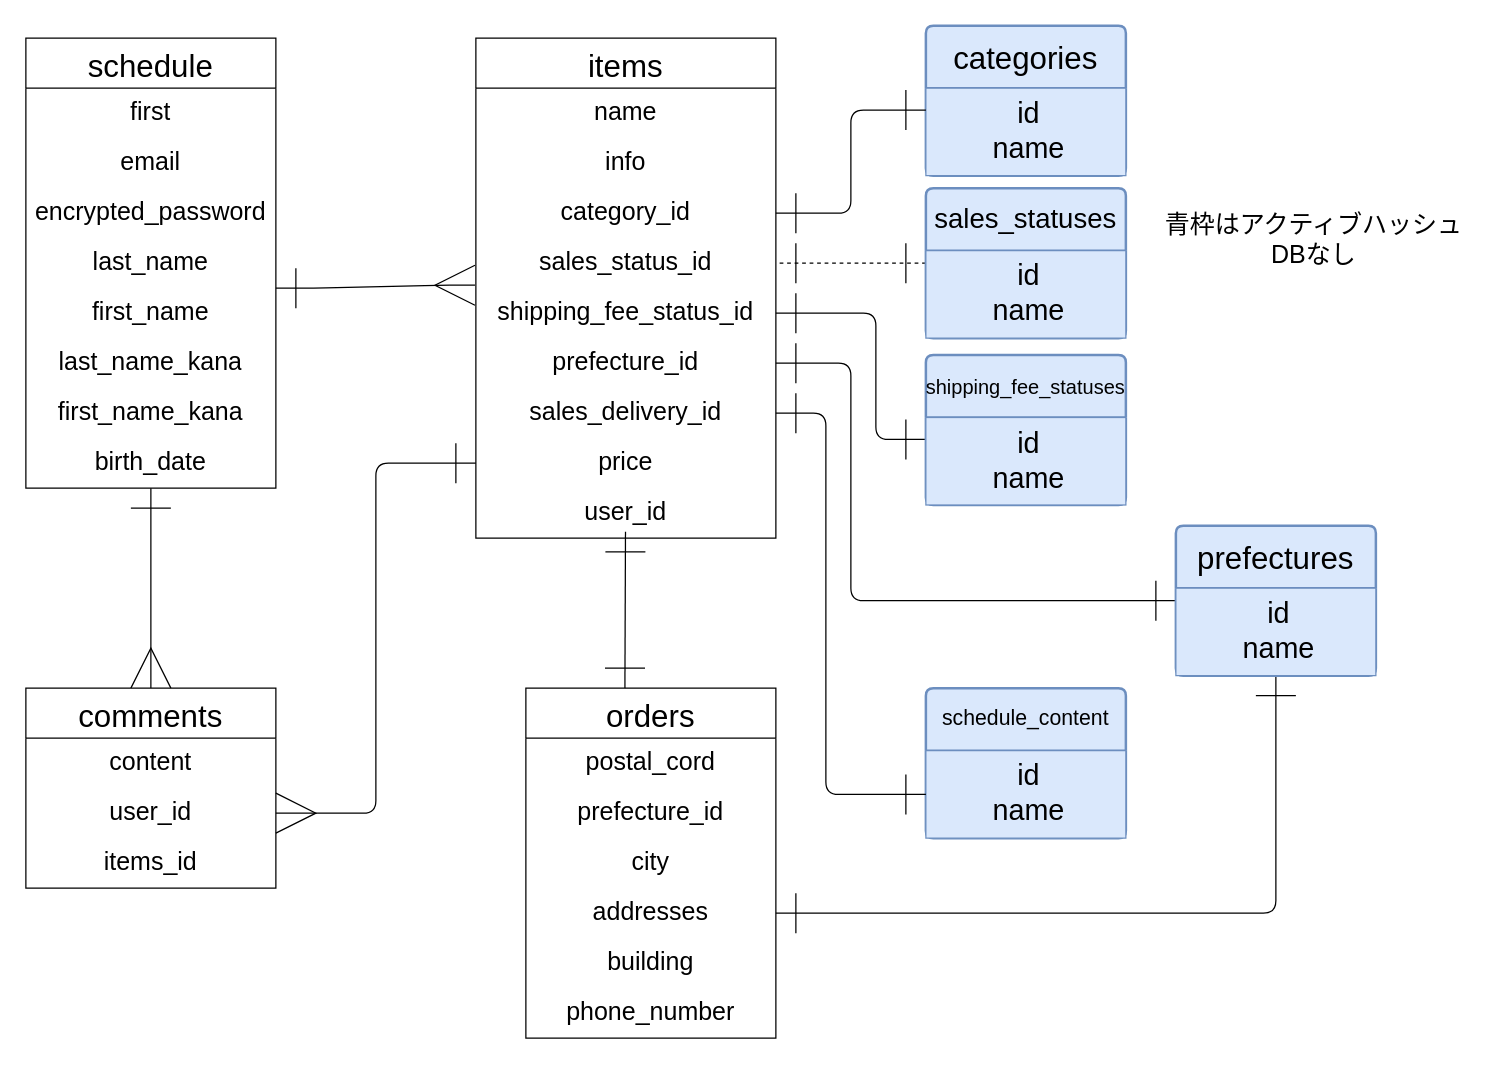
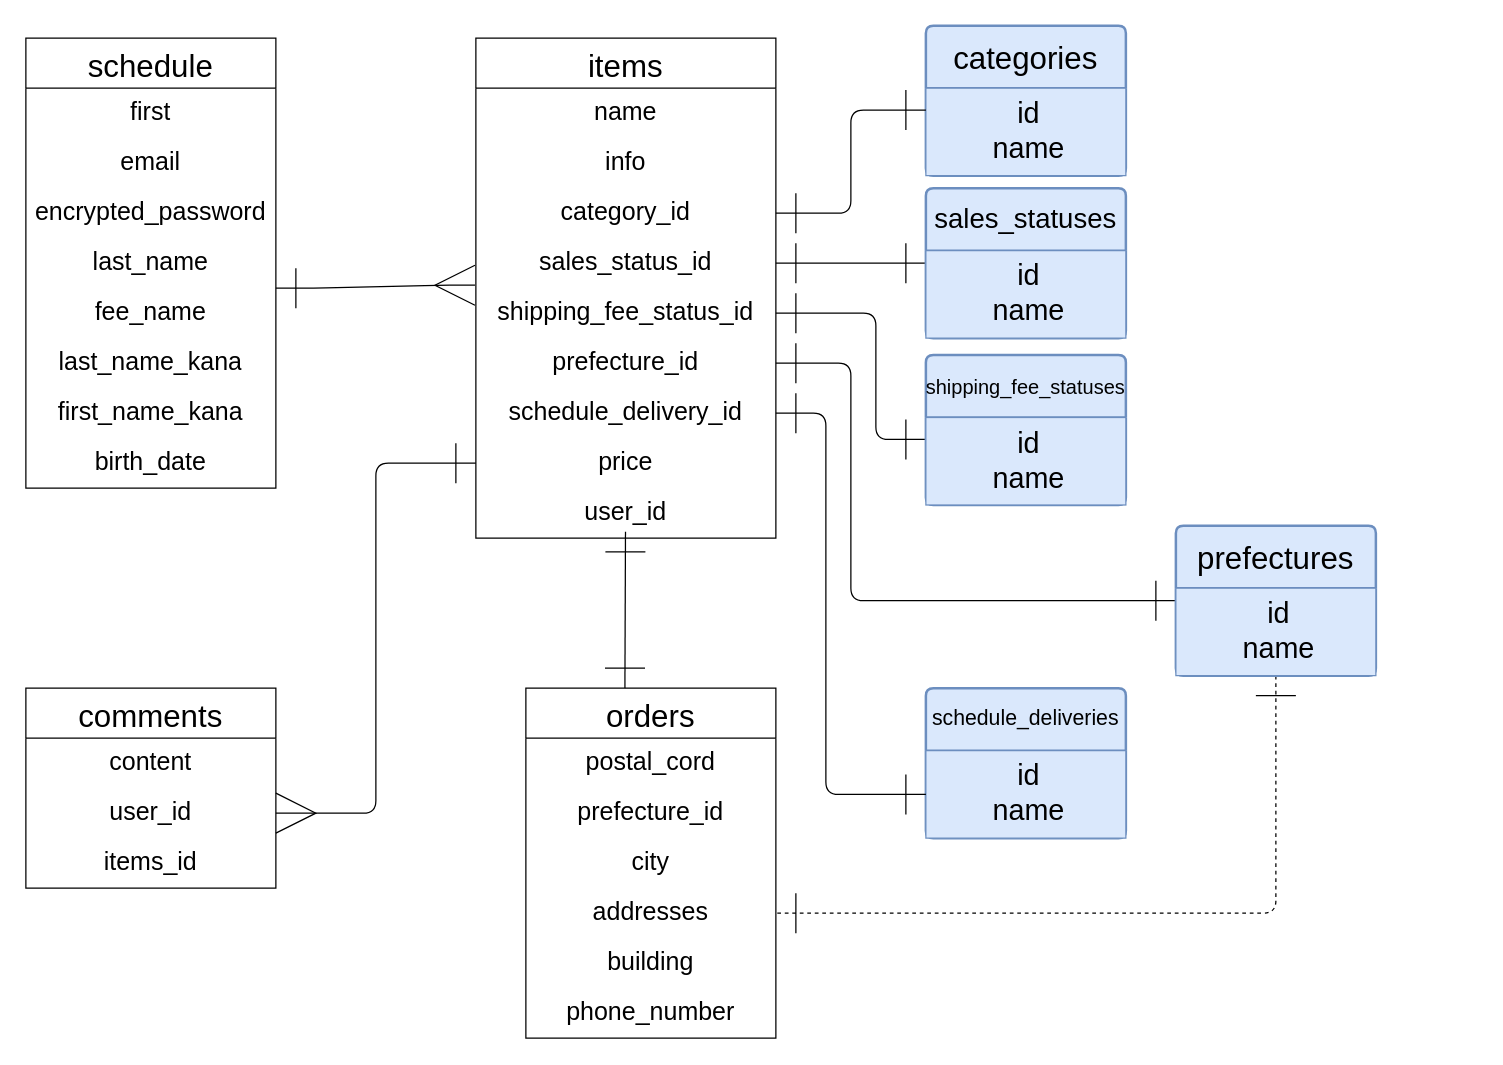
node "青枠はアクティブハッシュ DBなし": removed
edge "sales_status_id" -- "sales_statuses": style dashed -> solid
node "first_name": label "first_name" -> "fee_name"
node "sales_delivery_id": label "sales_delivery_id" -> "schedule_delivery_id"
edge "schedule" -- "comments": removed
node "schedule_content": label "schedule_content" -> "schedule_deliveries"
edge "prefectures" -- "addresses": style solid -> dashed
